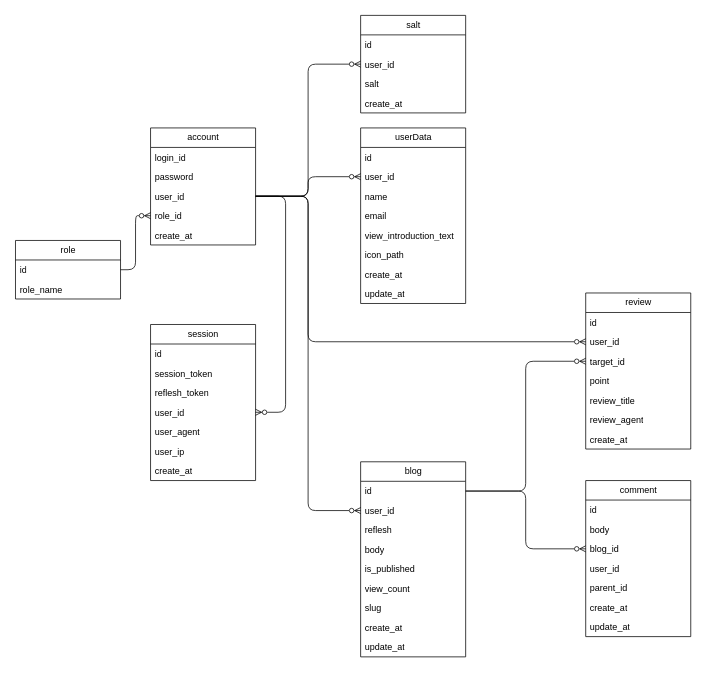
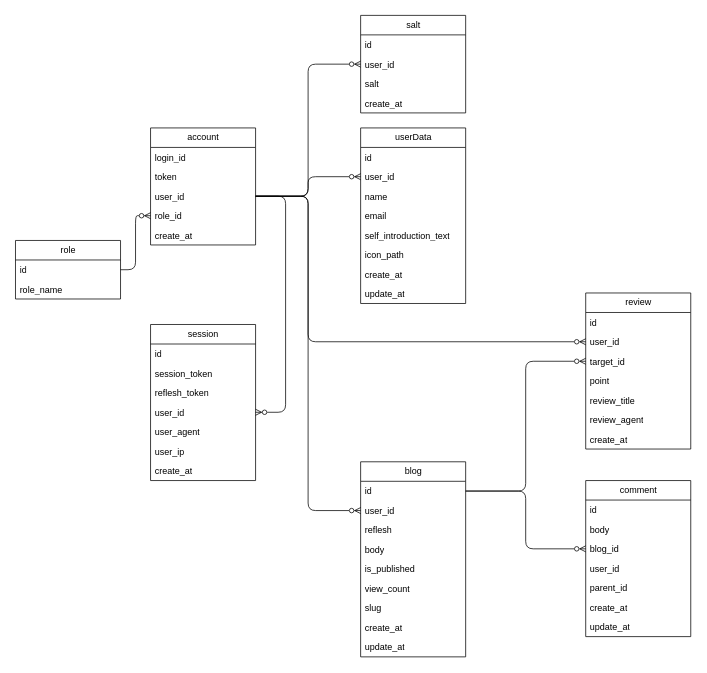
node "password": label "password" -> "token"
node "view_introduction_text": label "view_introduction_text" -> "self_introduction_text"
